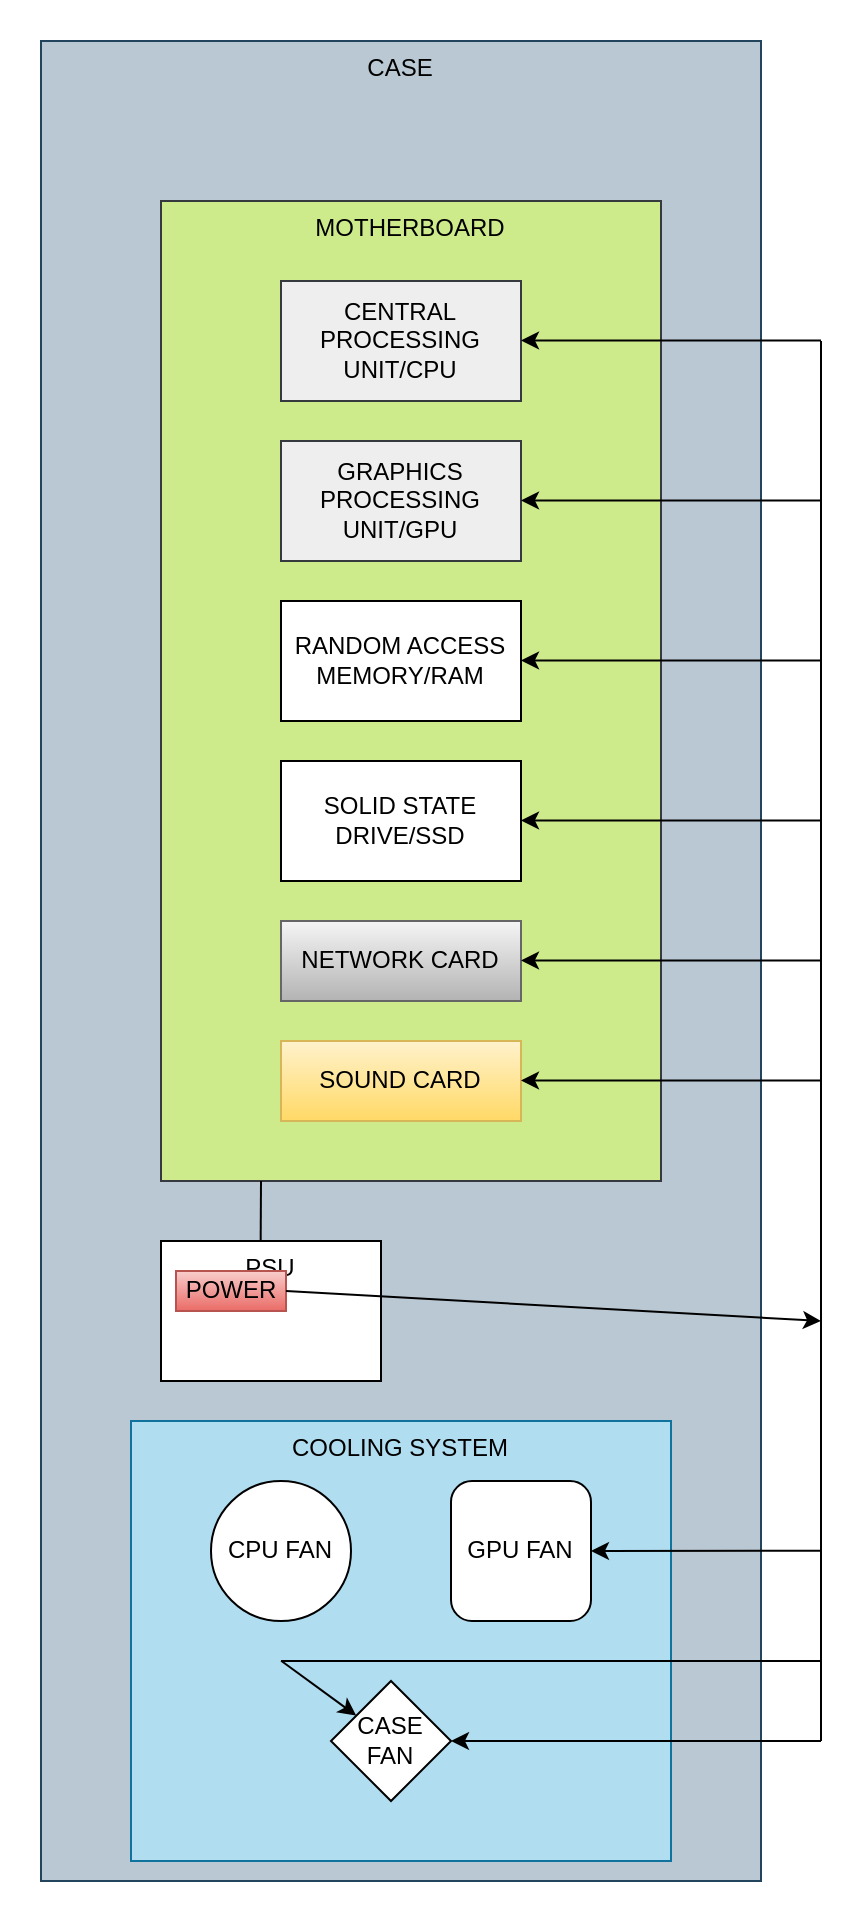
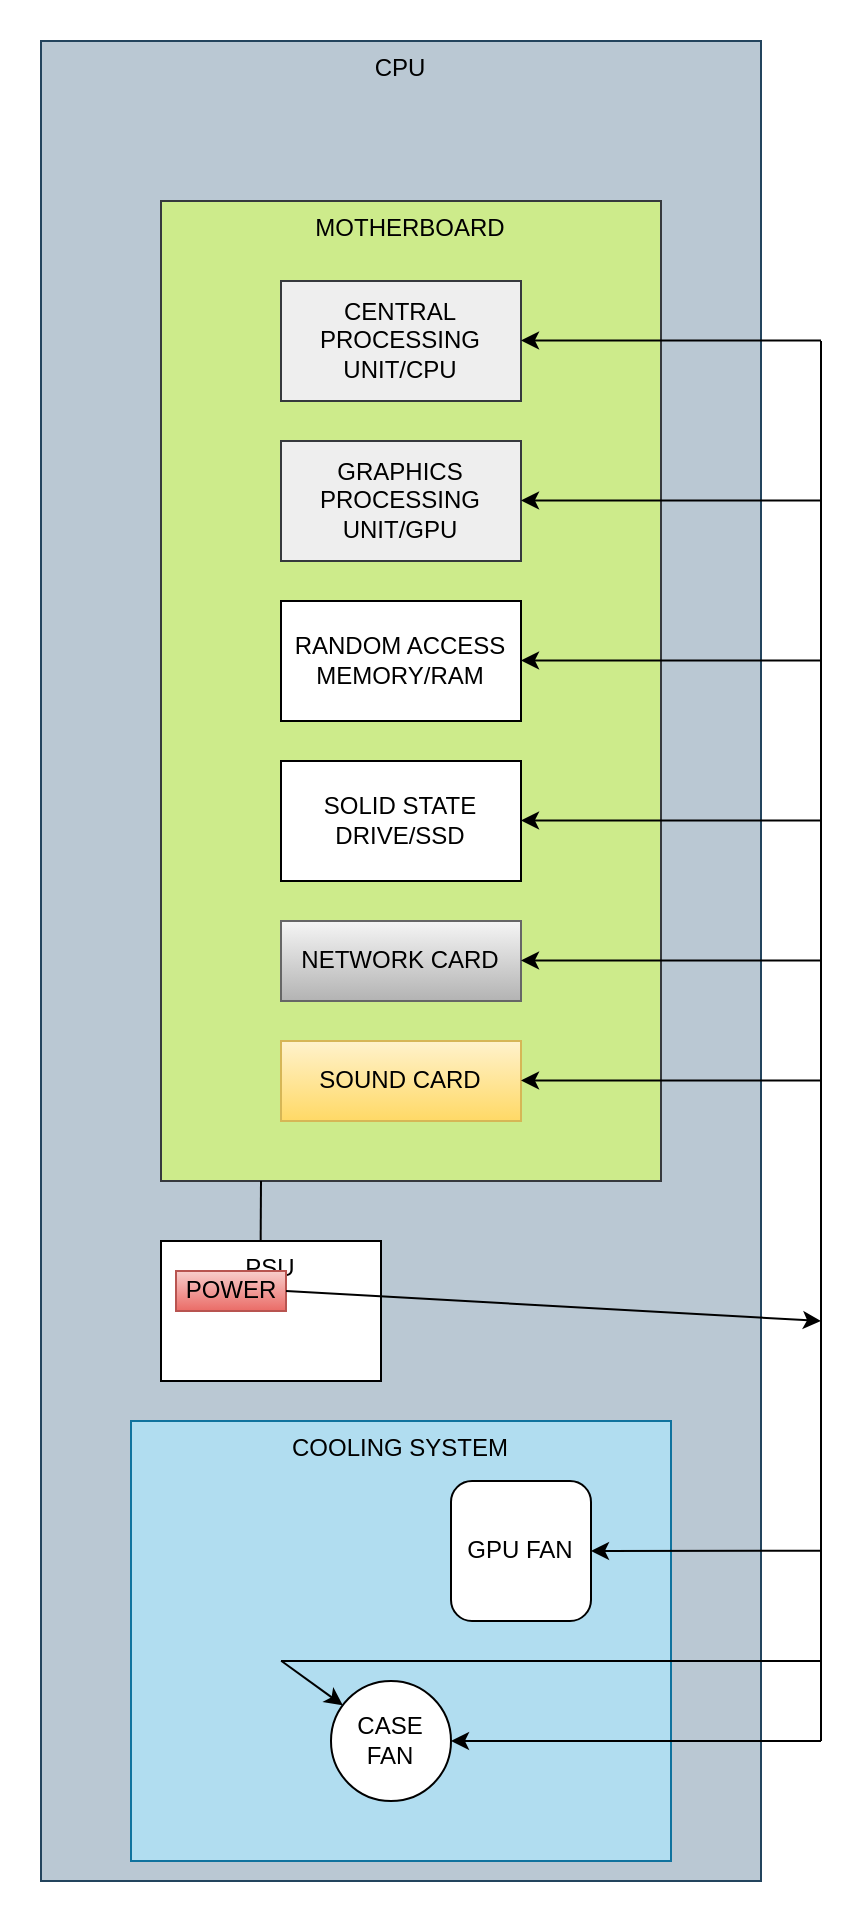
node "CASE": label "CASE" -> "CPU"
node "CPU FAN": removed
node "CASE FAN": shape diamond -> ellipse
